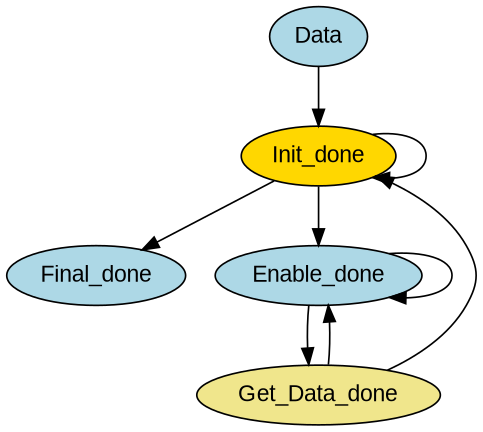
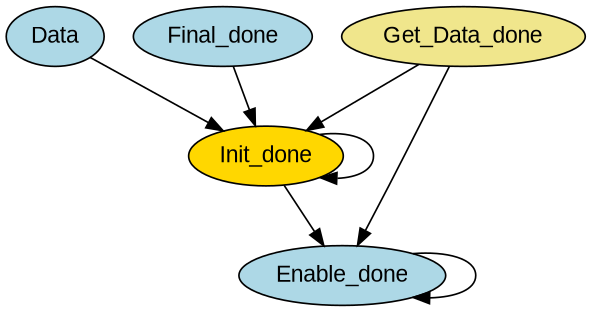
edge "Init_done" -> "Final_done": reversed
edge "Enable_done" -> "Get_Data_done": removed
